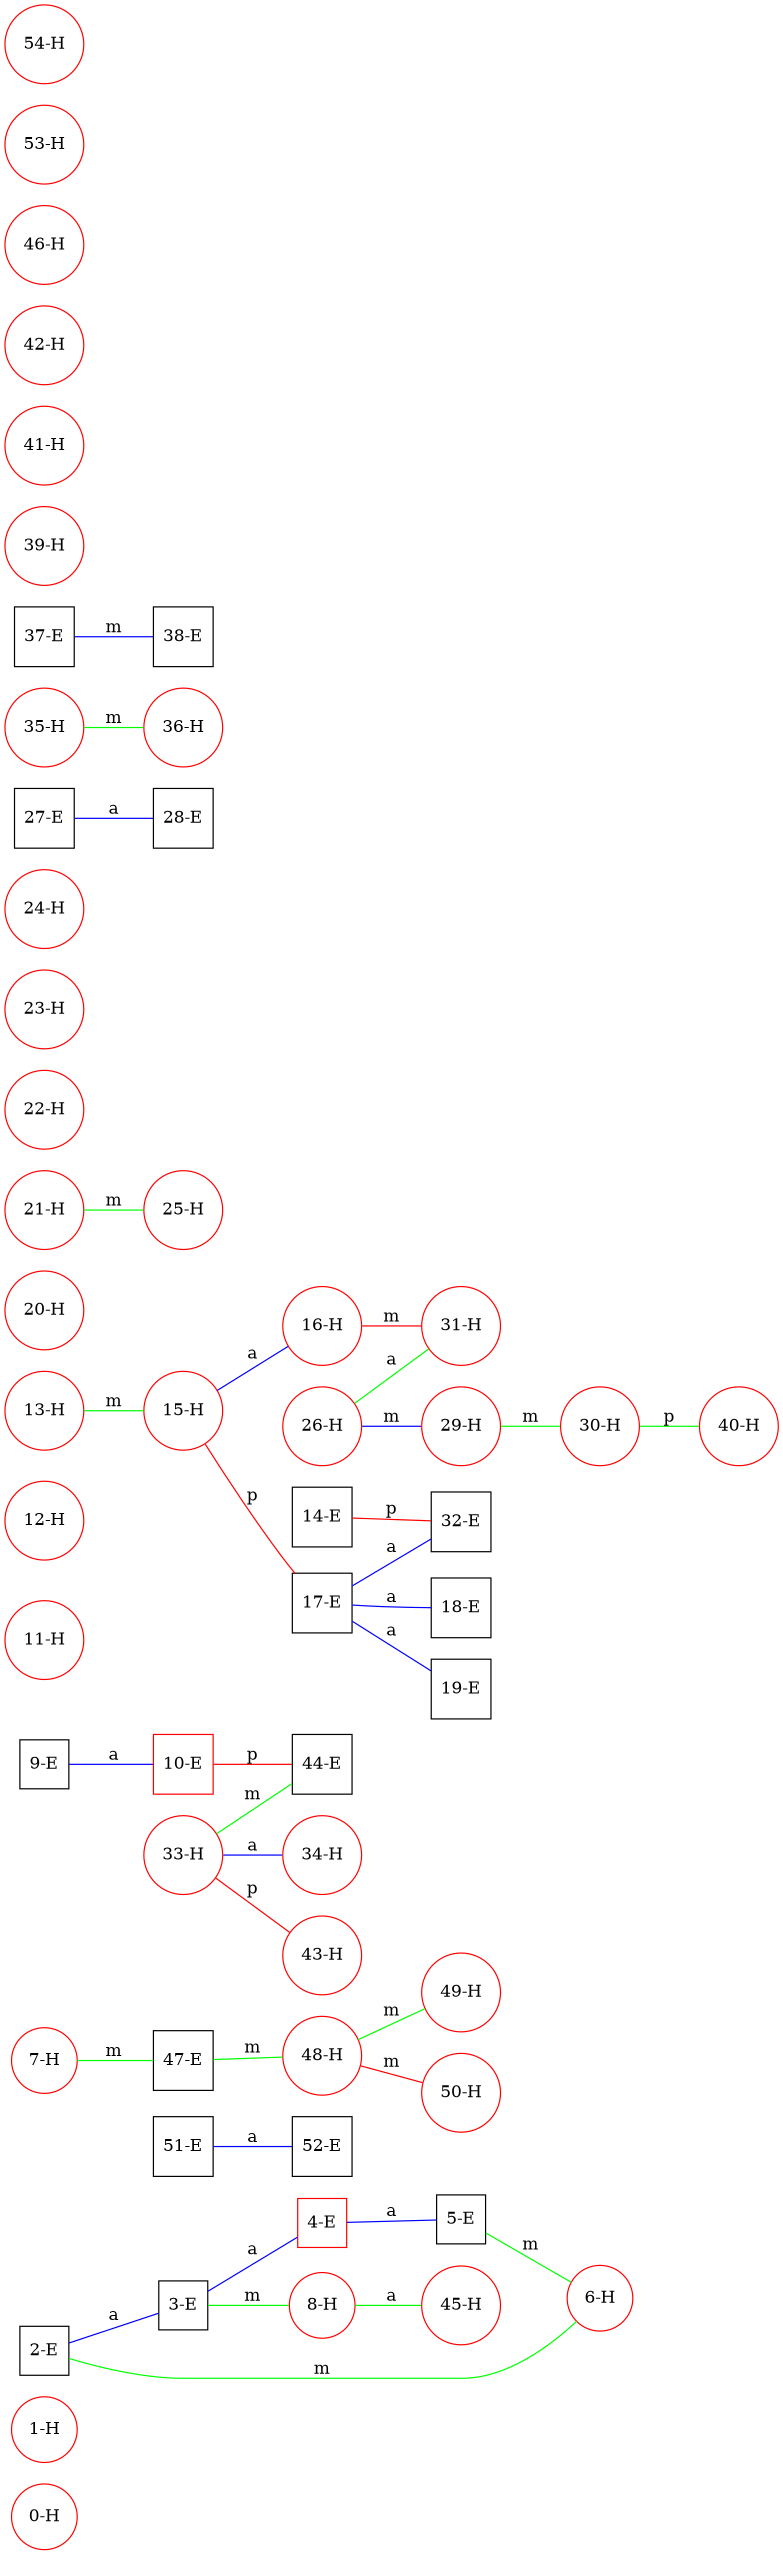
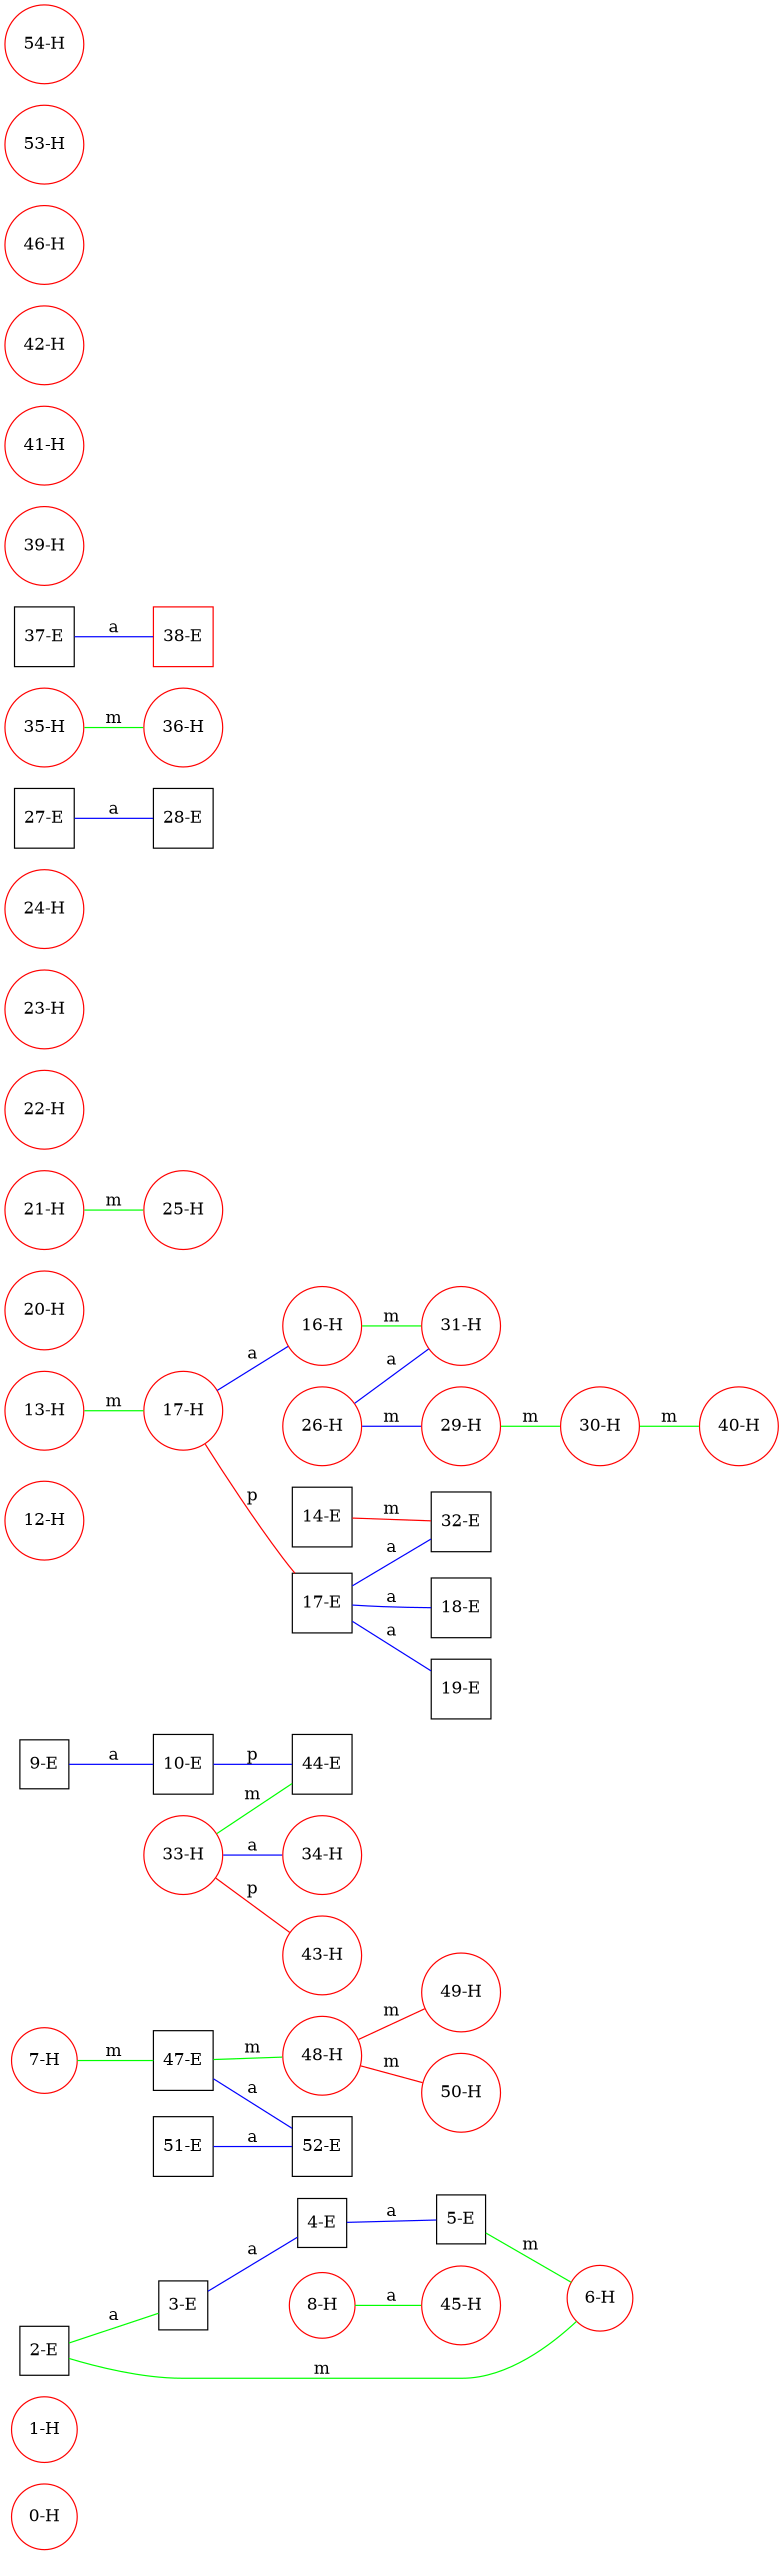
edge "37-E" -- "38-E": label "m" -> "a"
node "38-E": color black -> red
edge "16-H" -- "31-H": color red -> green
edge "31-H" -- "26-H": color green -> blue
node "15-H": label "15-H" -> "17-H"
edge "30-H" -- "40-H": label "p" -> "m"
edge "14-E" -- "32-E": label "p" -> "m"
node "11-H": removed
node "10-E": color red -> black
edge "10-E" -- "44-E": color red -> blue
edge "49-H" -- "48-H": color green -> red
edge "47-E" -- "52-E": added, label "a"
node "4-E": color red -> black
edge "3-E" -- "8-H": removed, label "m"
edge "3-E" -- "2-E": color blue -> green
